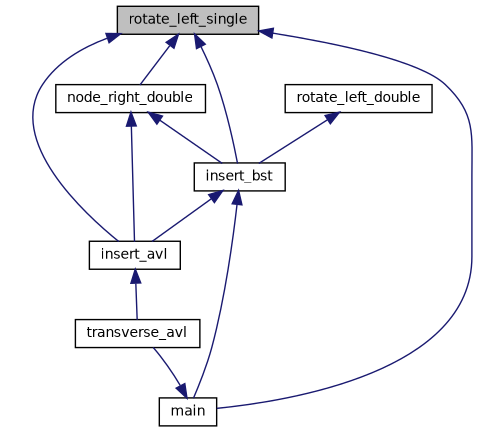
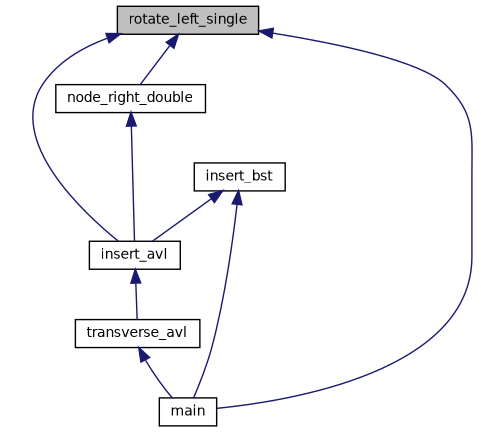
node "rotate_left_double": removed
edge "insert_bst" -> "rotate_left_single": removed
edge "insert_bst" -> "node_right_double": removed
edge "transverse_avl" -> "main": reversed
